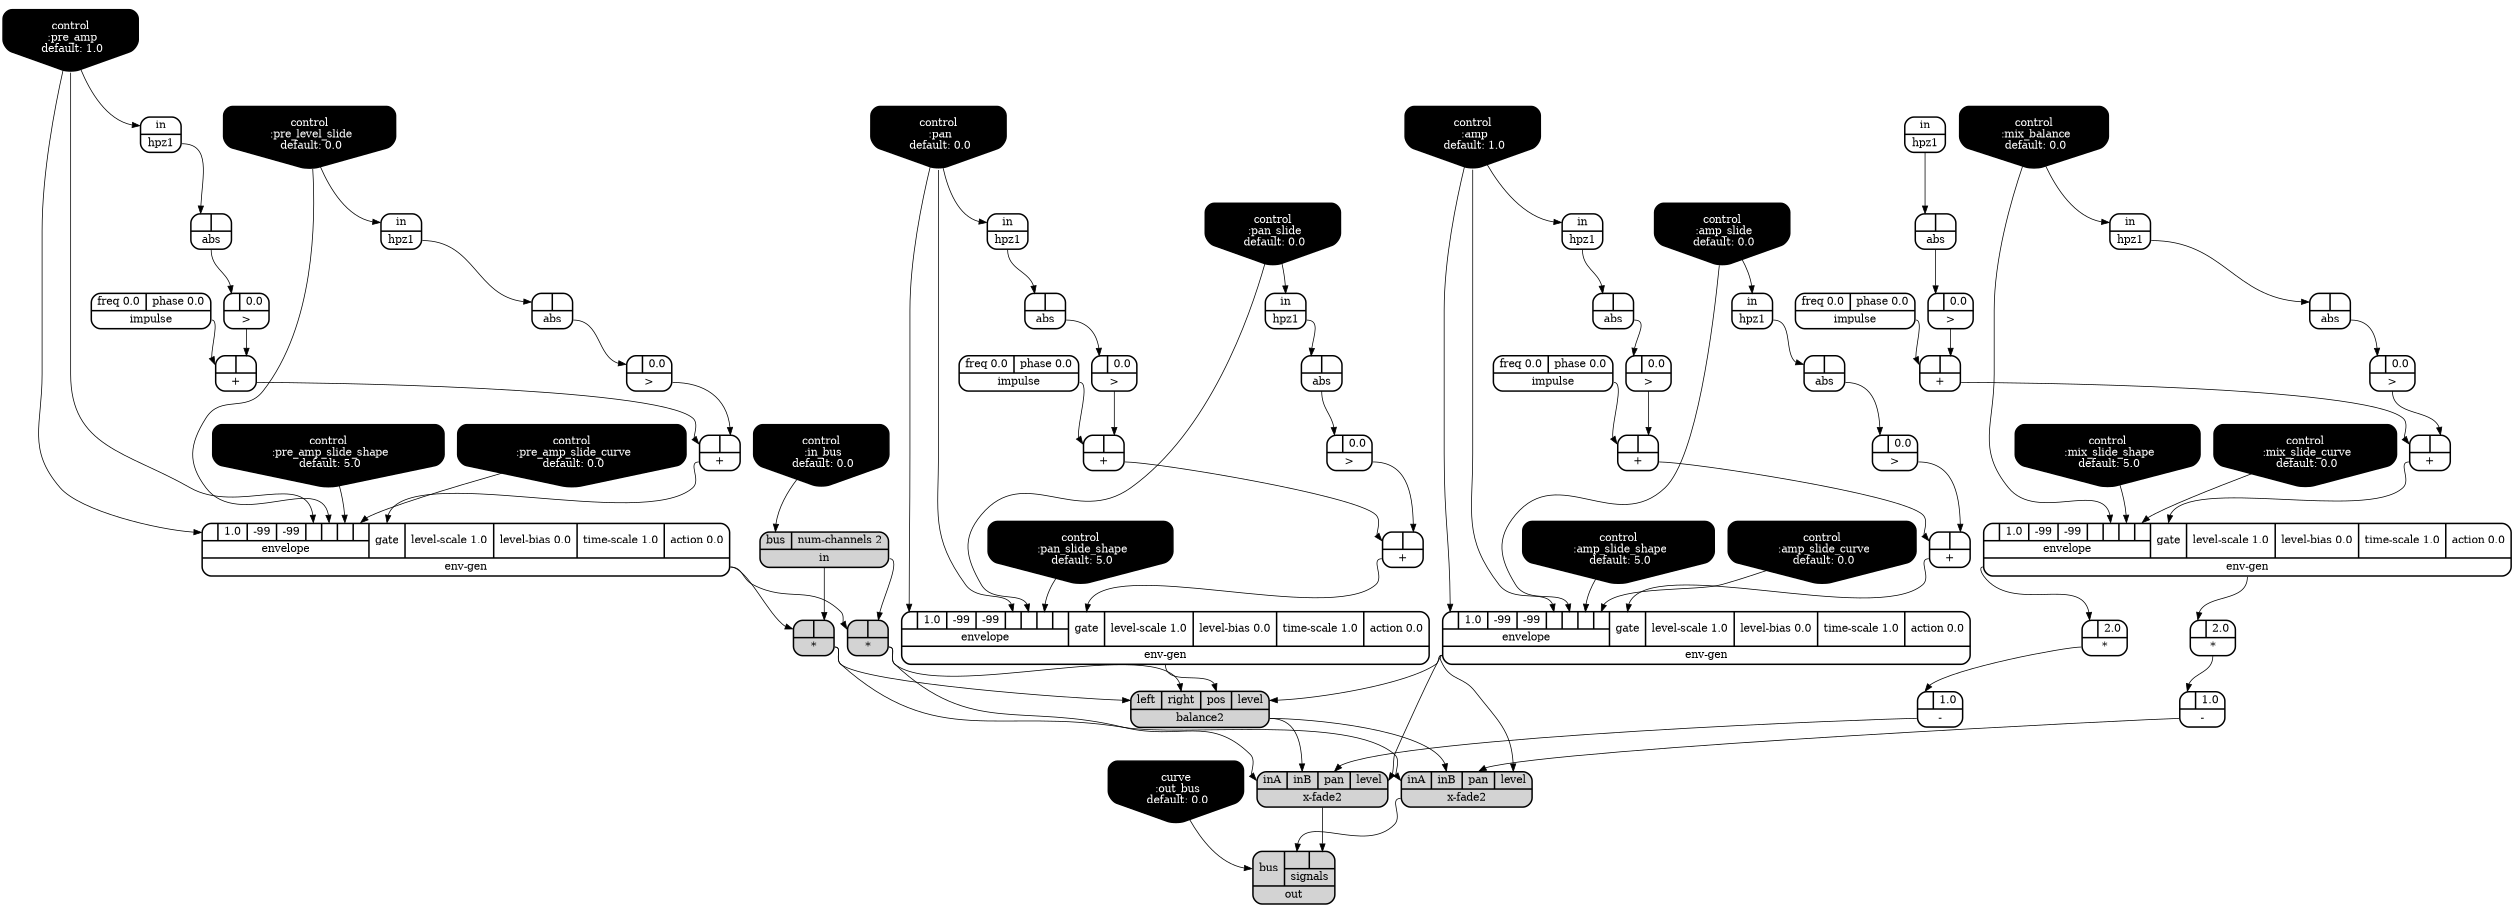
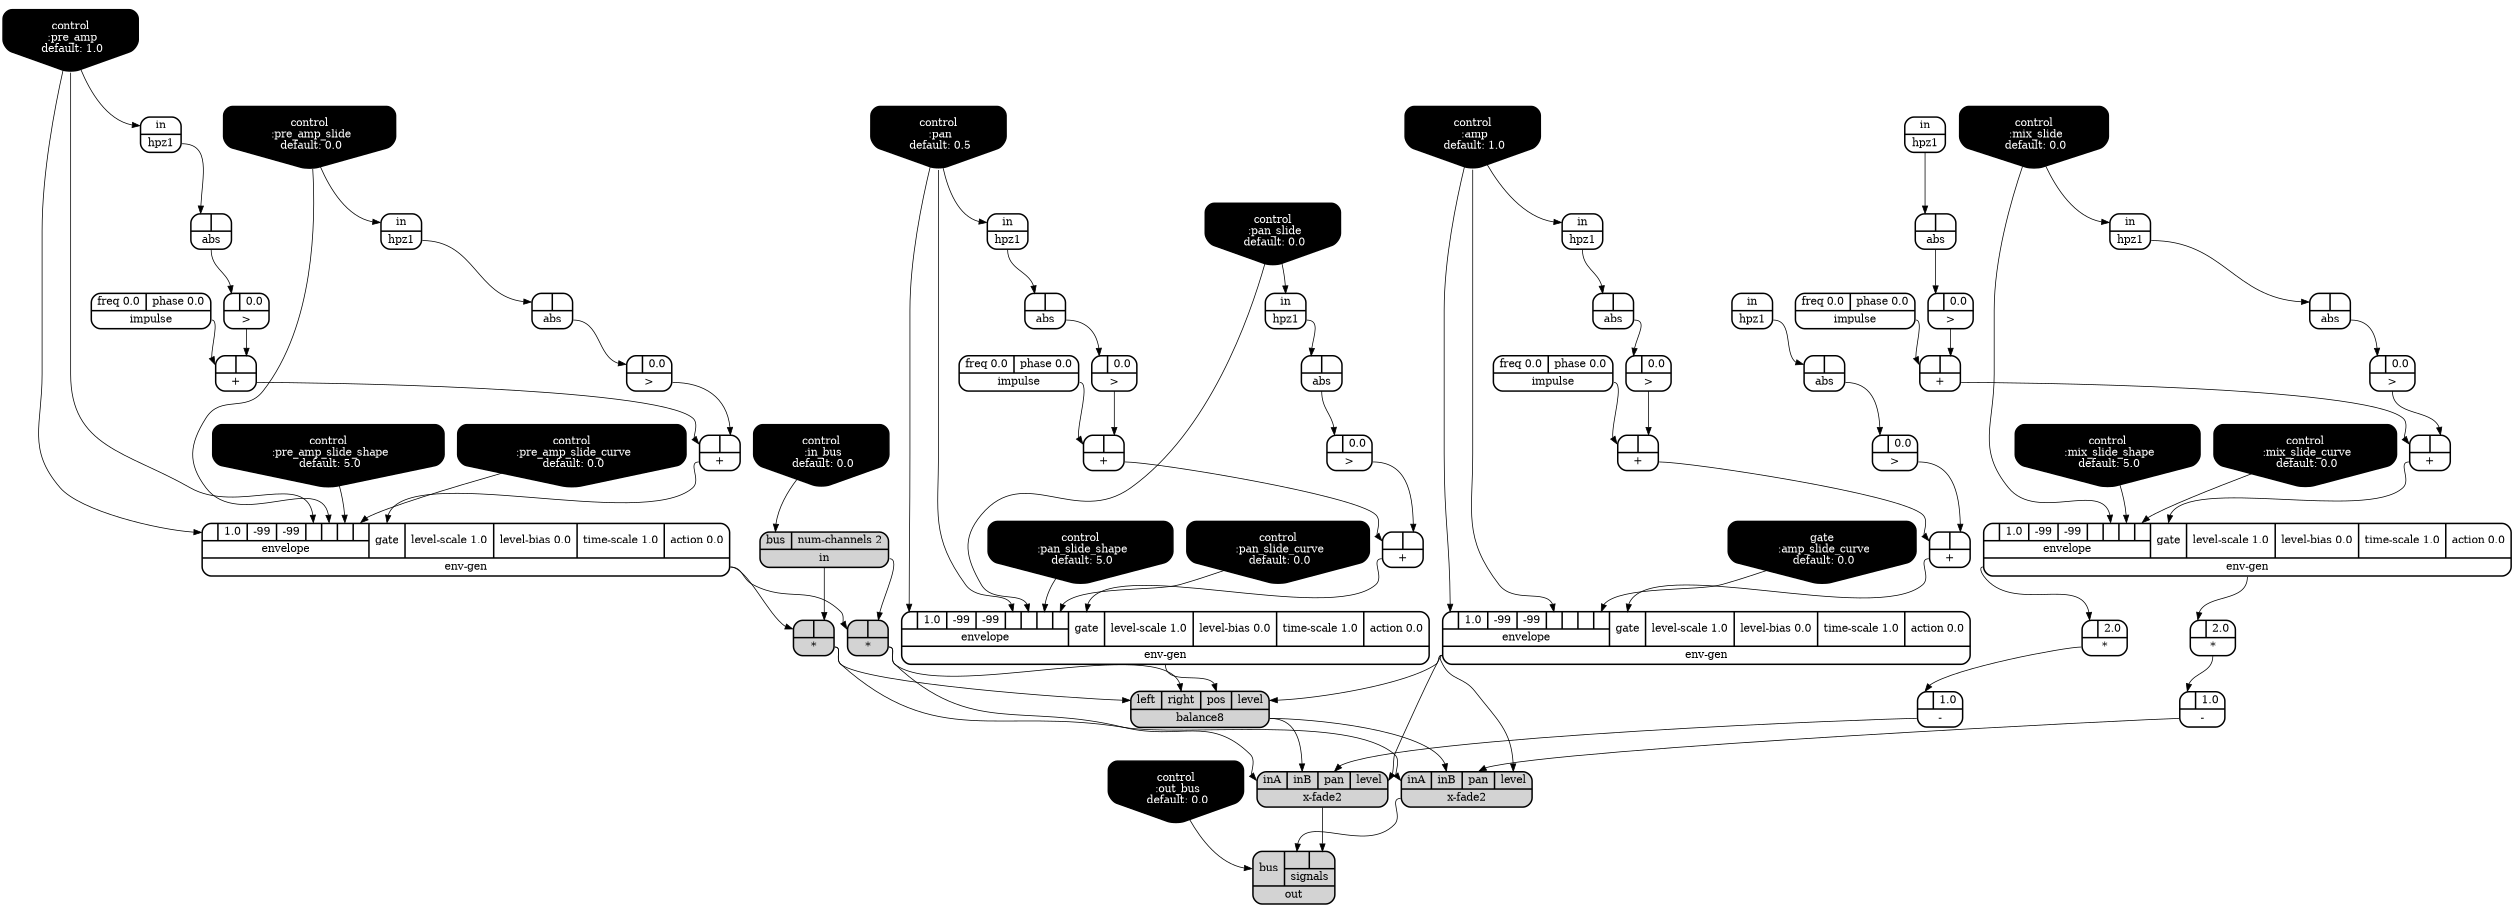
node "control :pre_level_slide default: 0.0": label "control :pre_level_slide default: 0.0" -> "control :pre_amp_slide default: 0.0"
node "control :pan default: 0.0": label "control :pan default: 0.0" -> "control :pan default: 0.5"
node "control :mix_balance default: 0.0": label "control :mix_balance default: 0.0" -> "control :mix_slide default: 0.0"
node "control :amp_slide default: 0.0": removed
node "control :pan_slide_curve default: 0.0": added
node "control :amp_slide_shape default: 5.0": removed
node "control :amp_slide_curve default: 0.0": label "control :amp_slide_curve default: 0.0" -> "gate :amp_slide_curve default: 0.0"
node "left": text "balance2" -> "balance8"
node "curve :out_bus default: 0.0": label "curve :out_bus default: 0.0" -> "control :out_bus default: 0.0"
